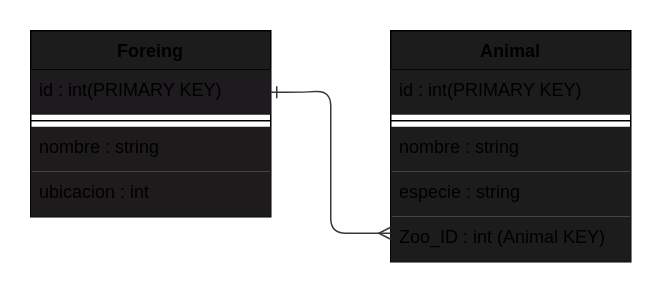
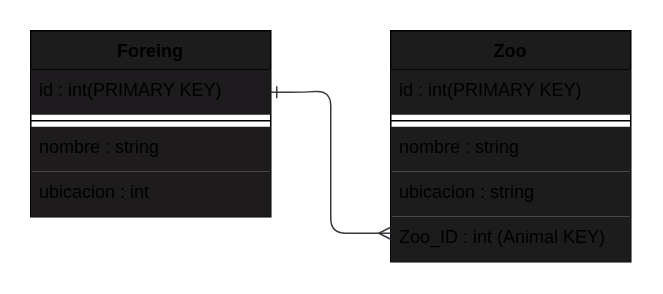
node "Animal": label "Animal" -> "Zoo"
node "especie : string": label "especie : string" -> "ubicacion : string"
